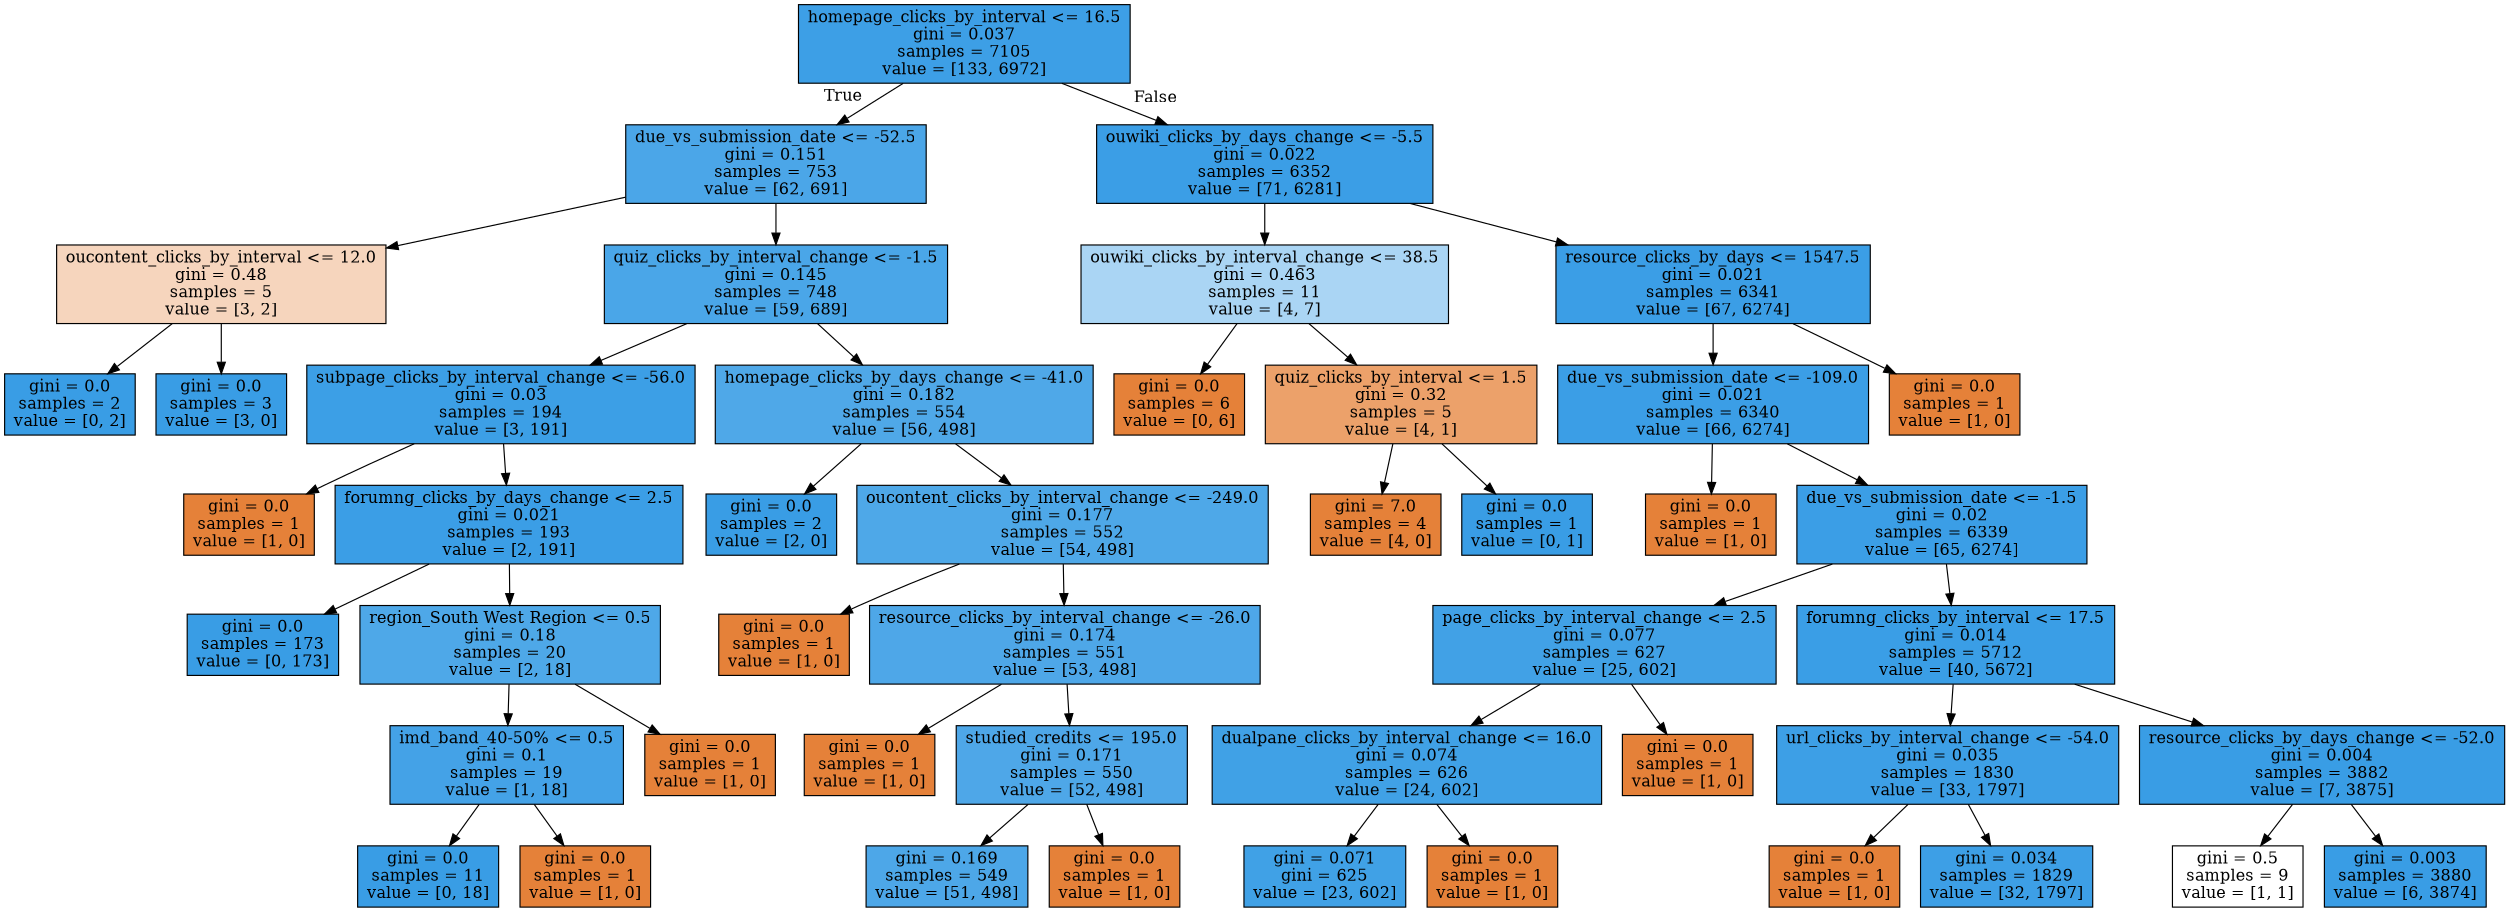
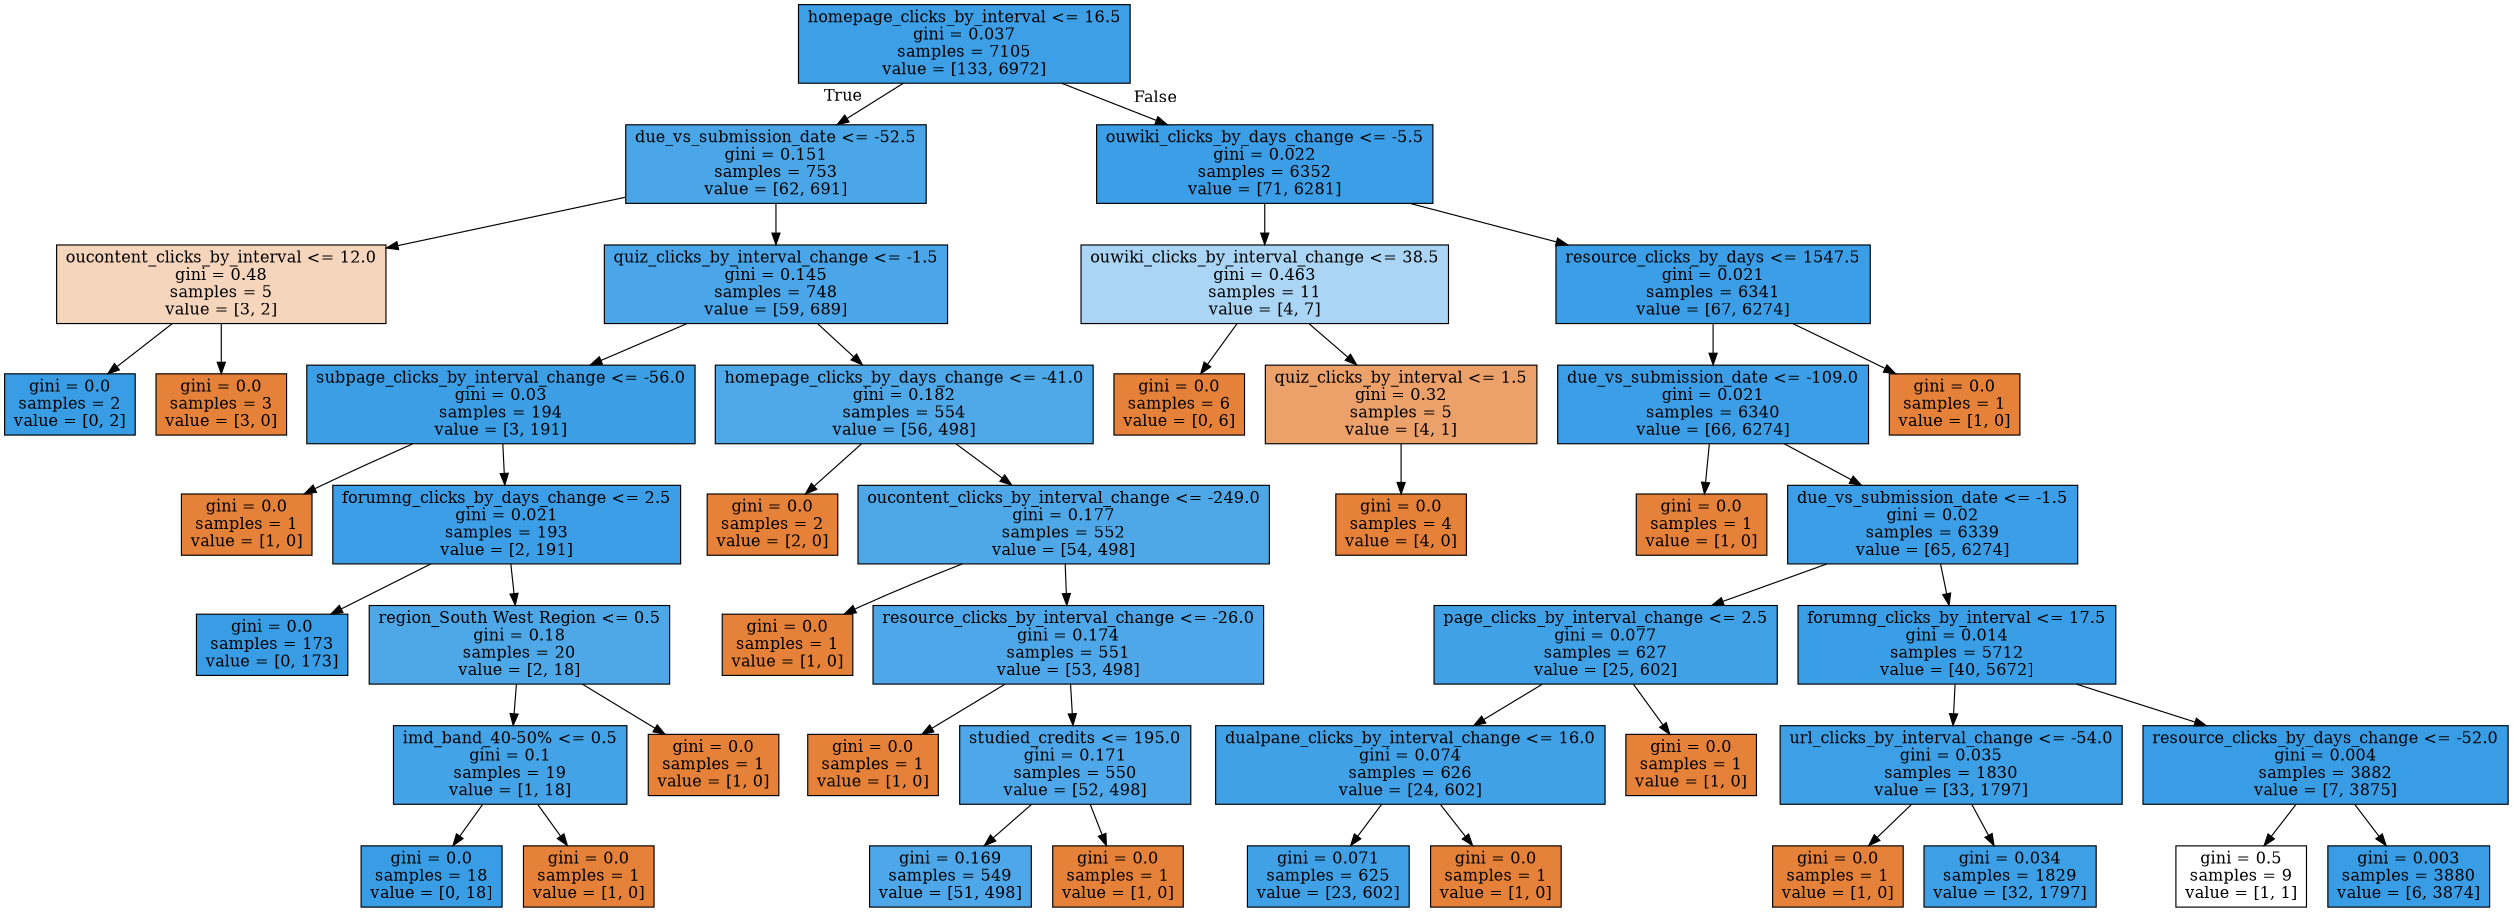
node "gini = 0.0 samples = 3 value = [3, 0]": fillcolor #399de5ff -> #e58139ff
node "gini = 0.0 samples = 2 value = [2, 0]": fillcolor #399de5ff -> #e58139ff
node "gini = 7.0 samples = 4 value = [4, 0]": label "gini = 7.0 samples = 4 value = [4, 0]" -> "gini = 0.0 samples = 4 value = [4, 0]"
node "gini = 0.0 samples = 1 value = [0, 1]": removed
node "gini = 0.0 samples = 11 value = [0, 18]": label "gini = 0.0 samples = 11 value = [0, 18]" -> "gini = 0.0 samples = 18 value = [0, 18]"
node "gini = 0.071 gini = 625 value = [23, 602]": label "gini = 0.071 gini = 625 value = [23, 602]" -> "gini = 0.071 samples = 625 value = [23, 602]"
